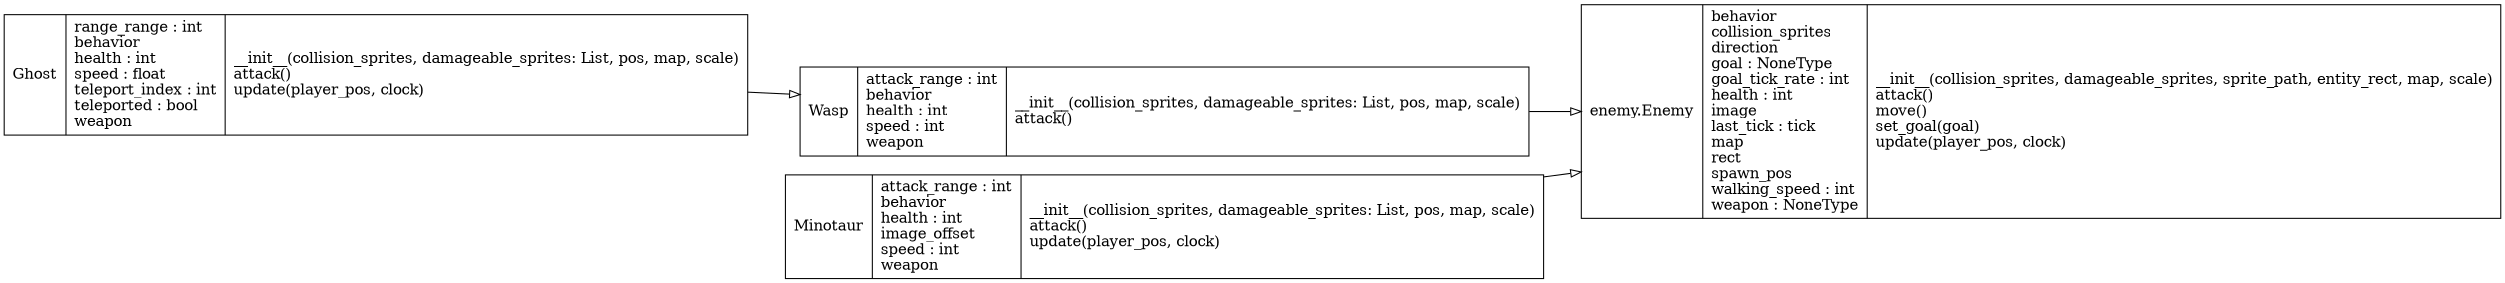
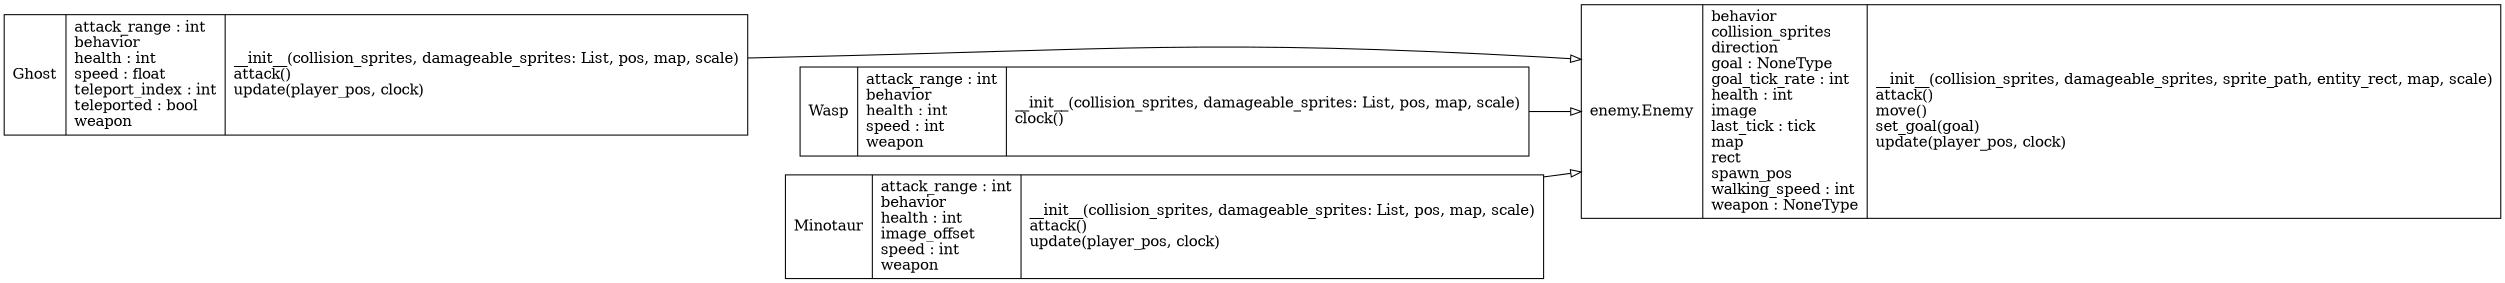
node "Ghost": text "range_range : int" -> "attack_range : int"
edge "Ghost" -> "Wasp": now "Ghost" -> "enemy.Enemy"
node "Wasp": text "attack()" -> "clock()"
